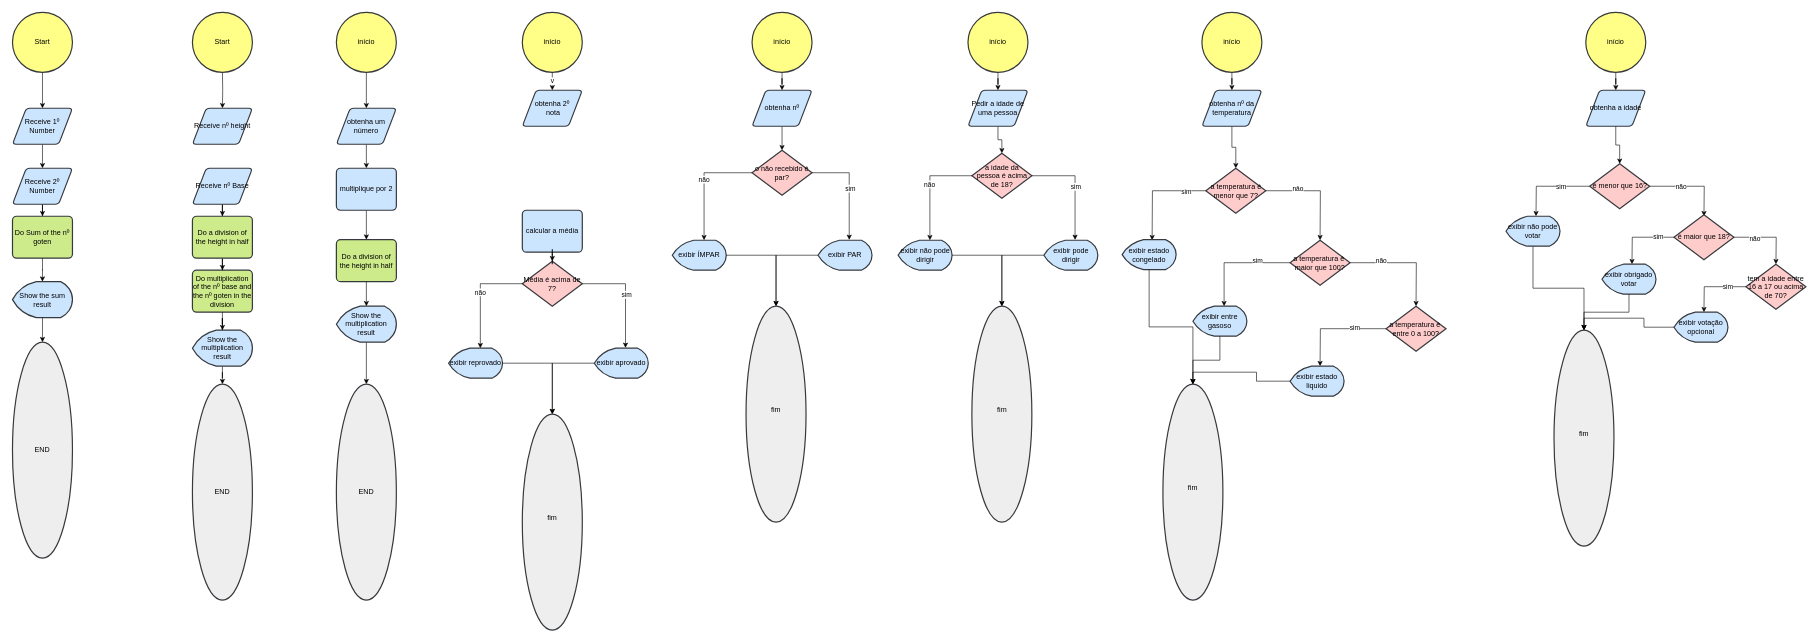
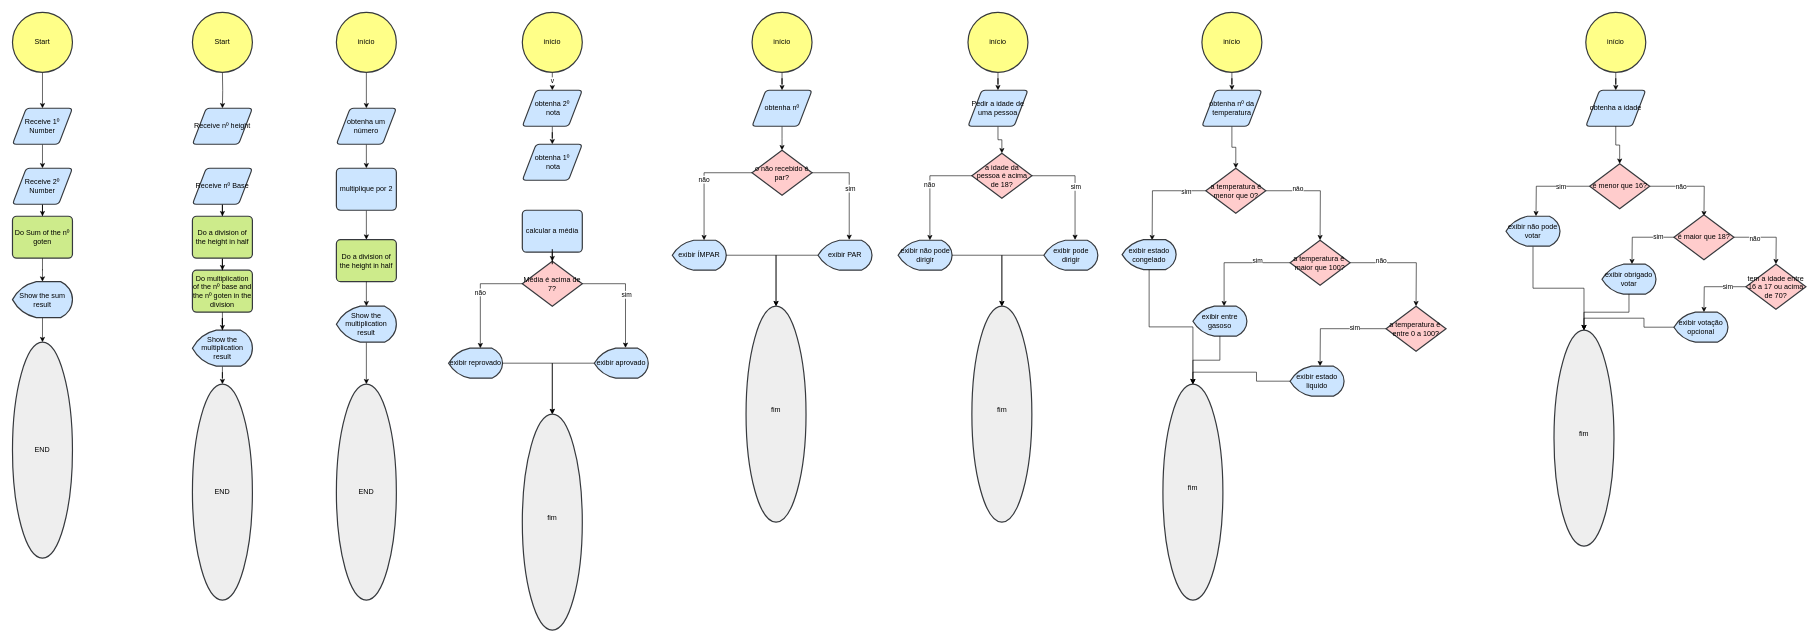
edge "obtenha 2º nota" -> "obtenha 1º nota": added
node "obtenha 1º nota": added
node "a temperatura é menor que 7?": label "a temperatura é menor que 7?" -> "a temperatura é menor que 0?"
